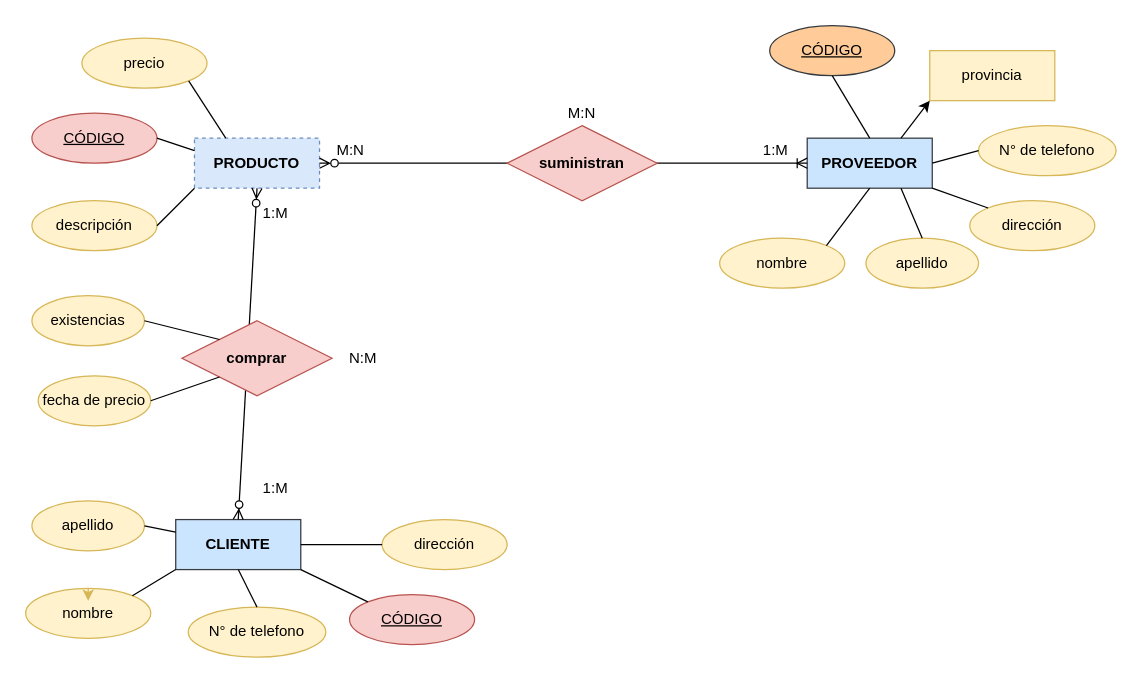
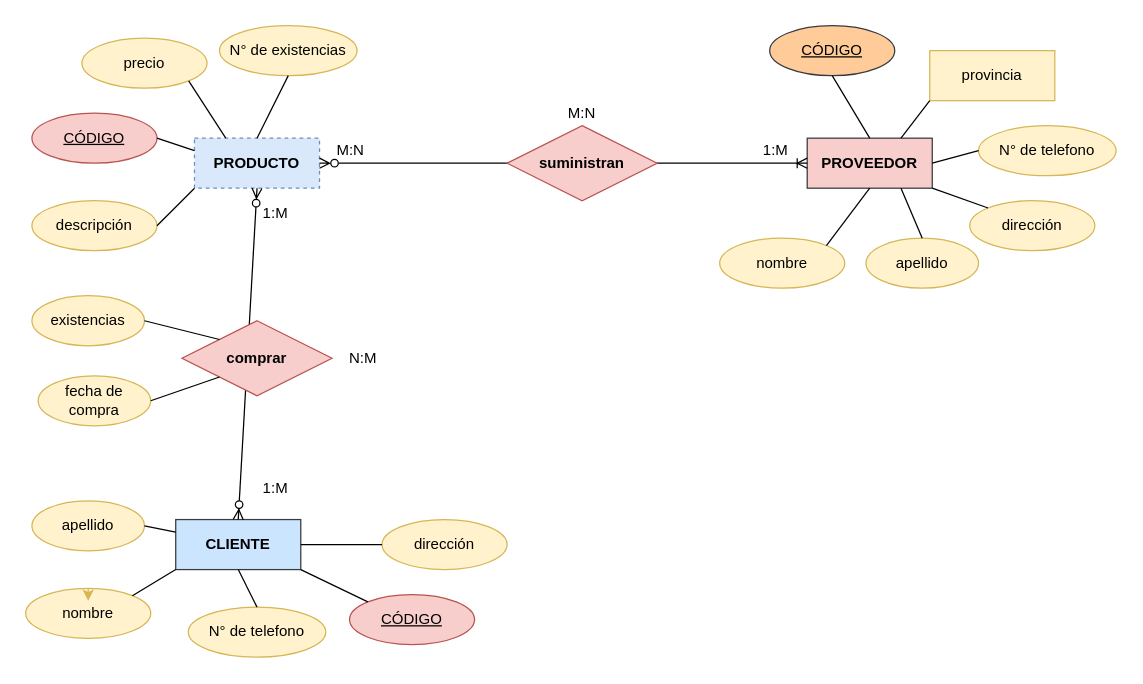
node "N° de existencias": added
edge "N° de existencias" -- "PRODUCTO": added
edge "PROVEEDOR" -> "provincia": arrowhead classic -> none
node "PROVEEDOR": fillcolor #cce5ff -> #f8cecc
node "fecha de precio": label "fecha de precio" -> "fecha de compra"
